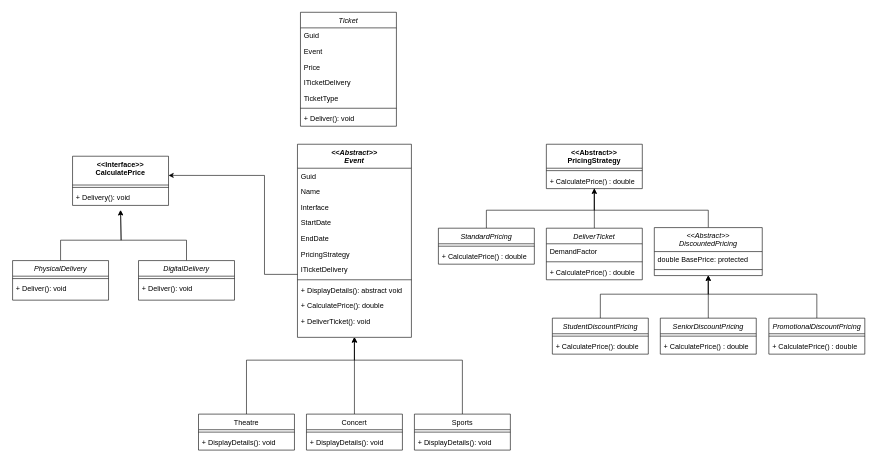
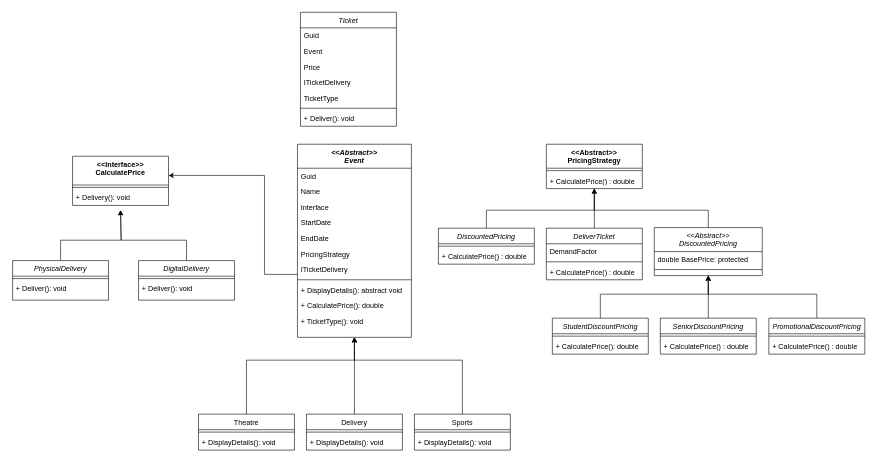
node "StandardPricing": label "StandardPricing" -> "DiscountedPricing"
node "+ DeliverTicket(): void": label "+ DeliverTicket(): void" -> "+ TicketType(): void"
node "Concert": label "Concert" -> "Delivery"
